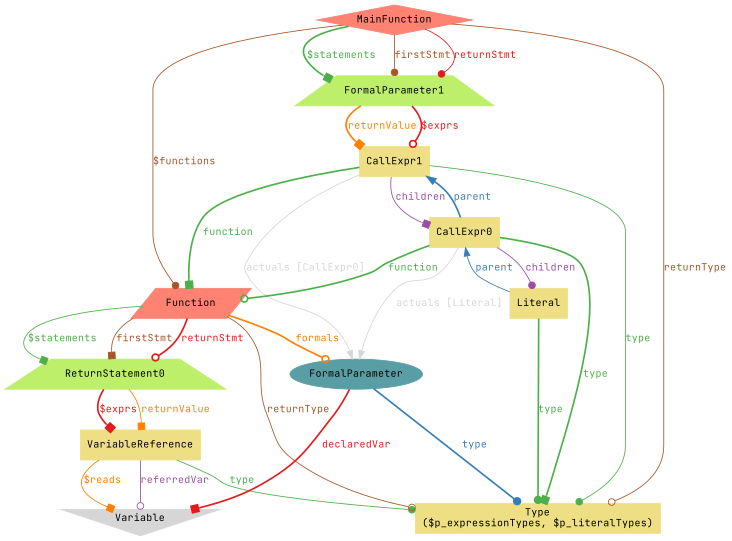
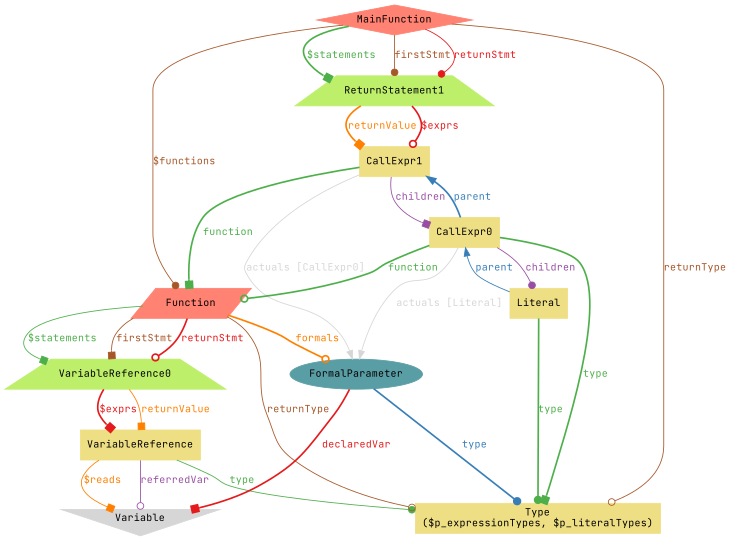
node "FormalParameter1": label "FormalParameter1" -> "ReturnStatement1"
edge "CallExpr1" -> "Type ($p_expressionTypes, $p_literalTypes)": removed, label "type"
node "ReturnStatement0": label "ReturnStatement0" -> "VariableReference0"
